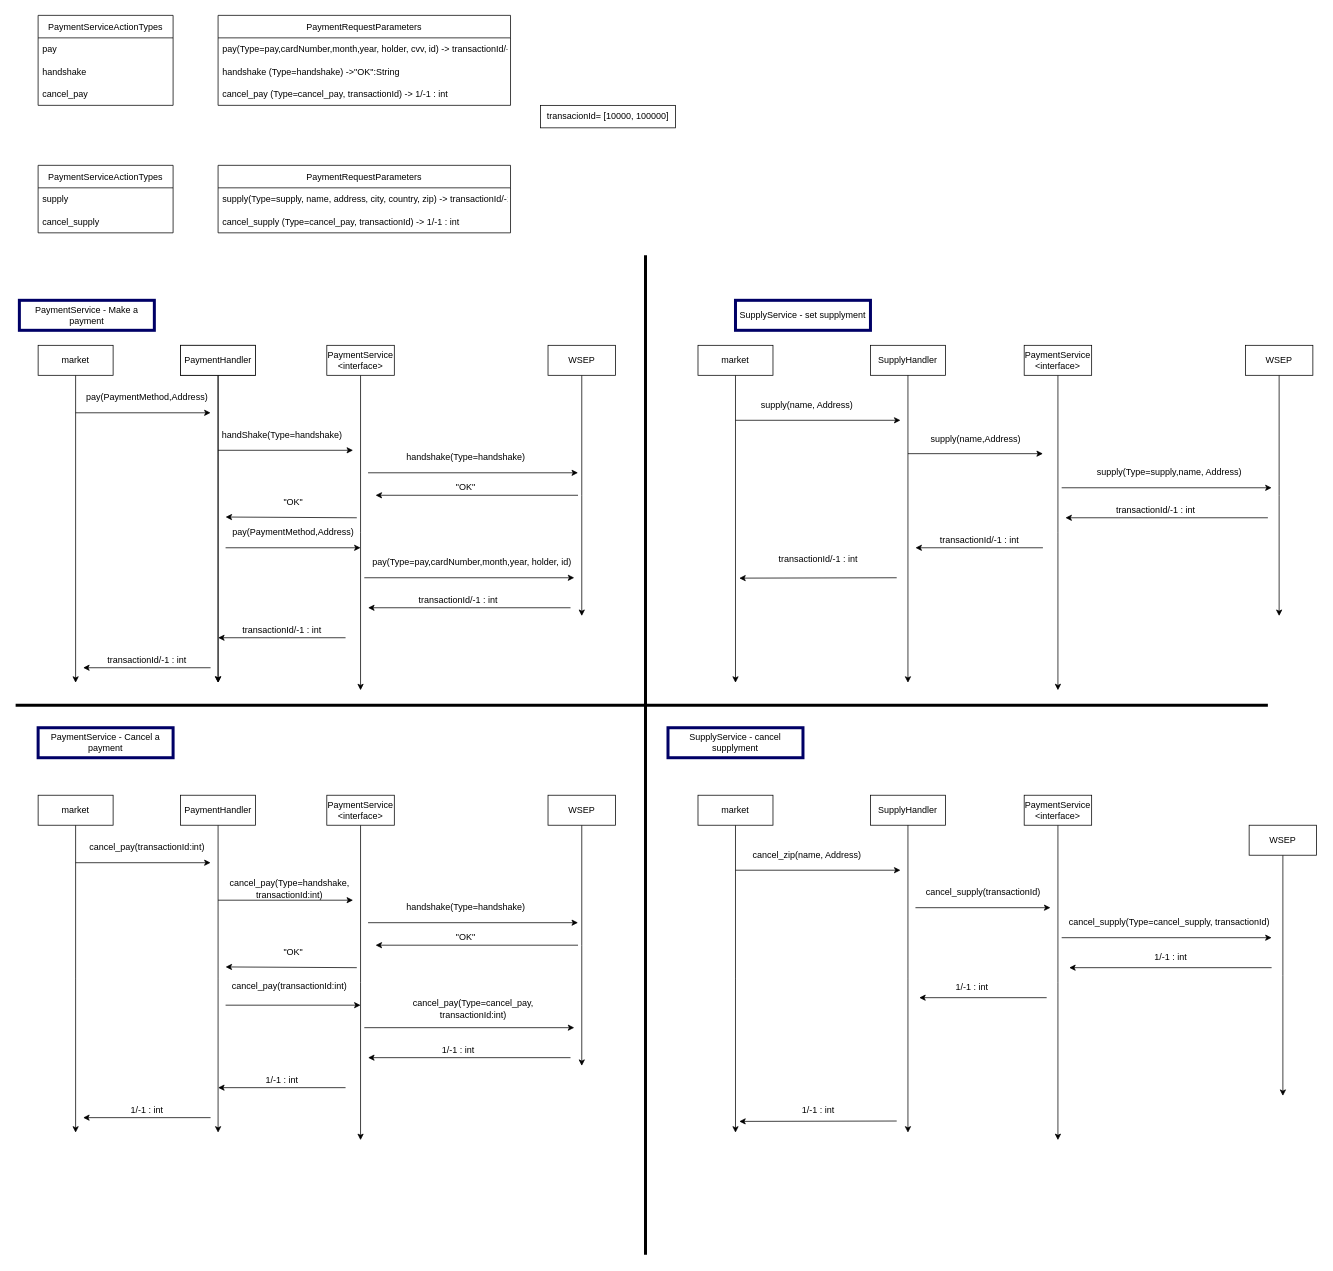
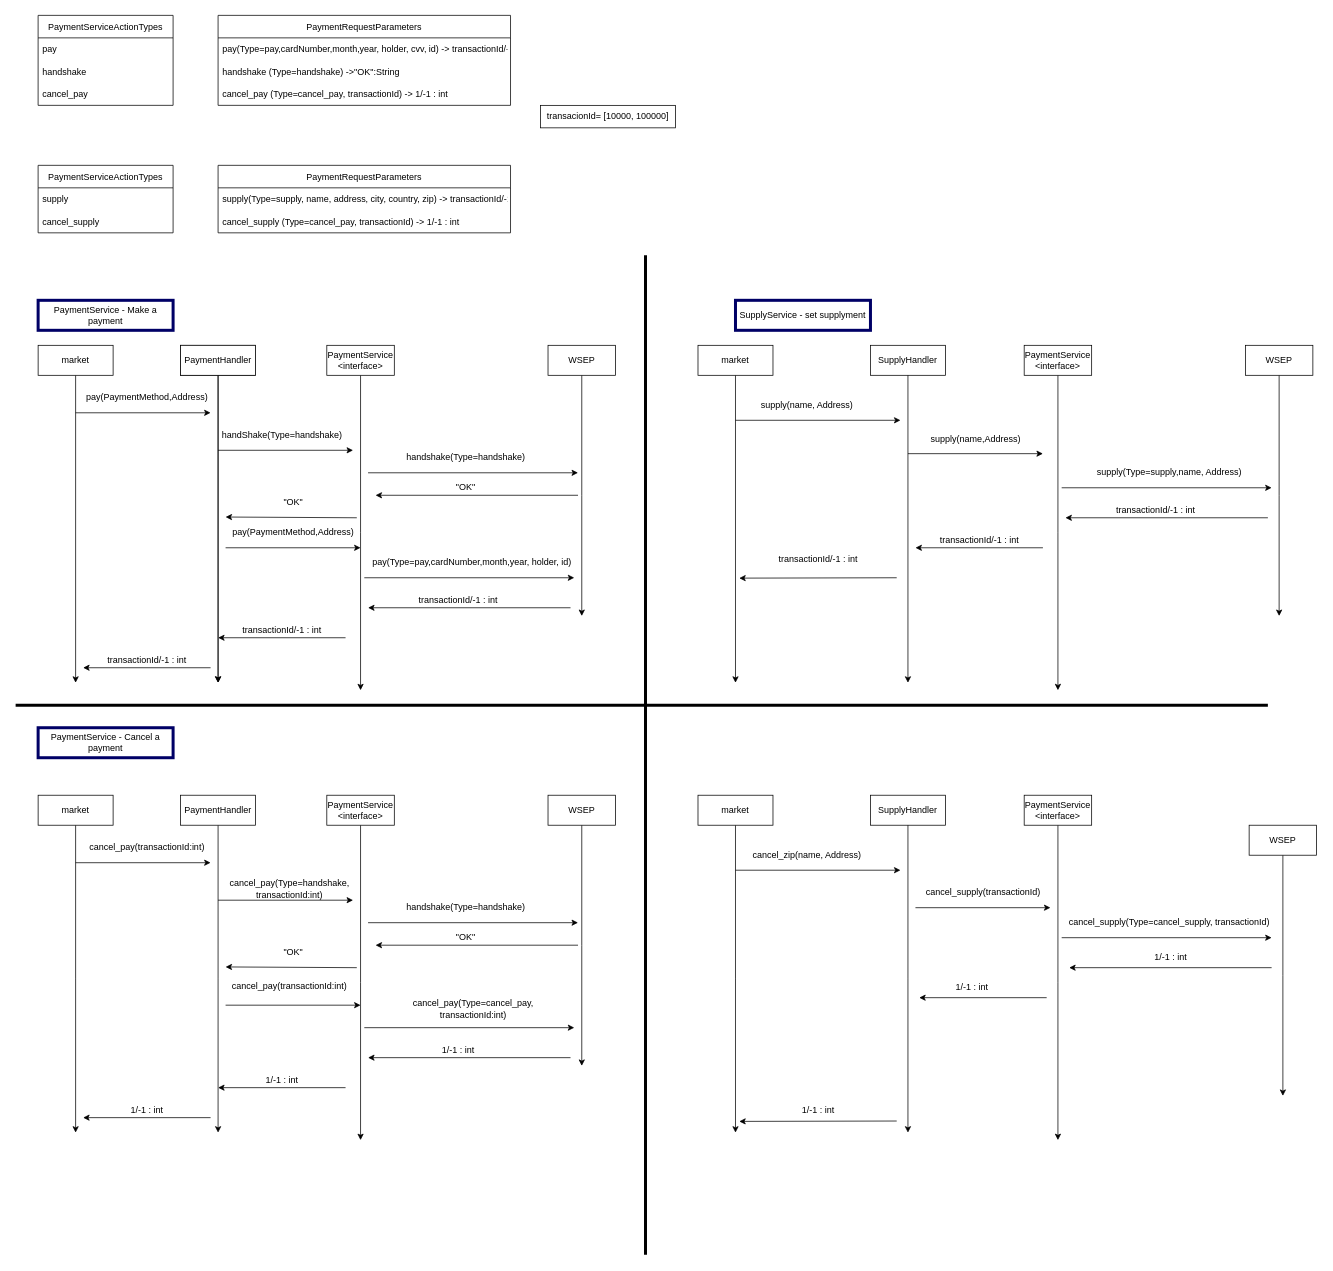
node "PaymentService - Make a payment": moved (87, 315) -> (105, 315)
node "SupplyService - cancel supplyment": removed
